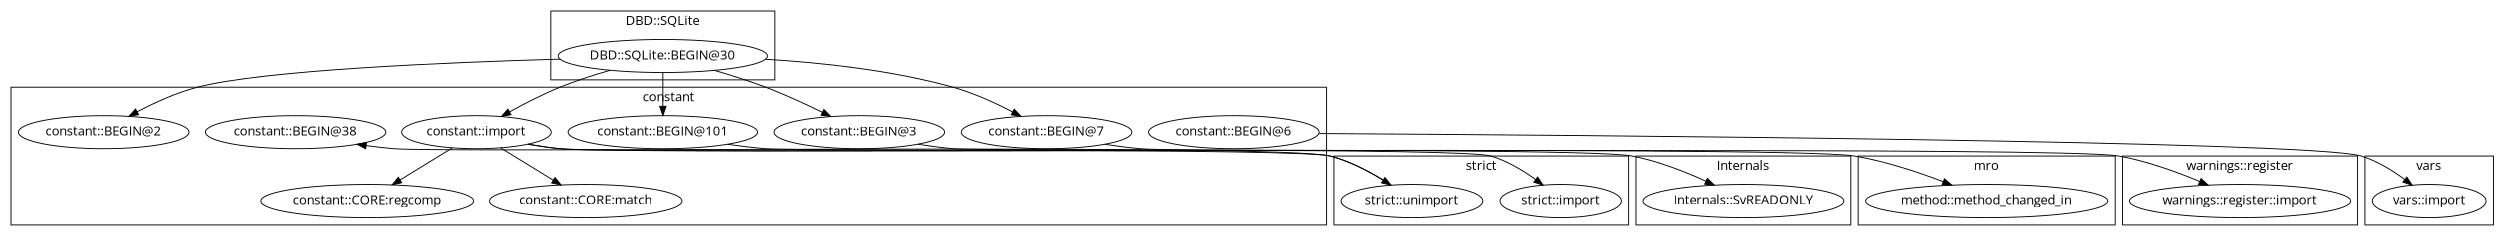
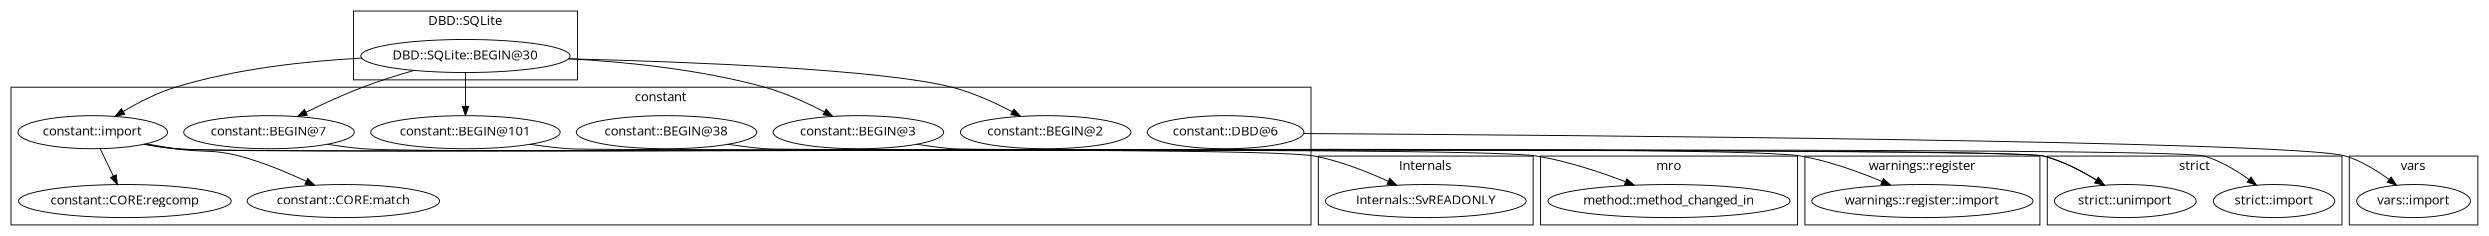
node "constant::BEGIN@6": label "constant::BEGIN@6" -> "constant::DBD@6"
edge "strict::unimport" -> "constant::BEGIN@38": reversed
